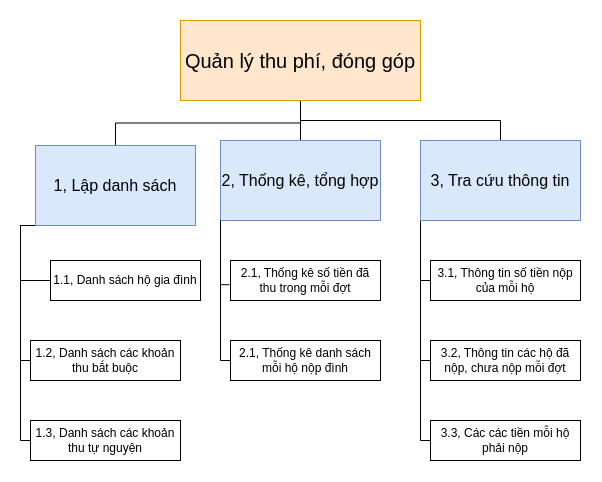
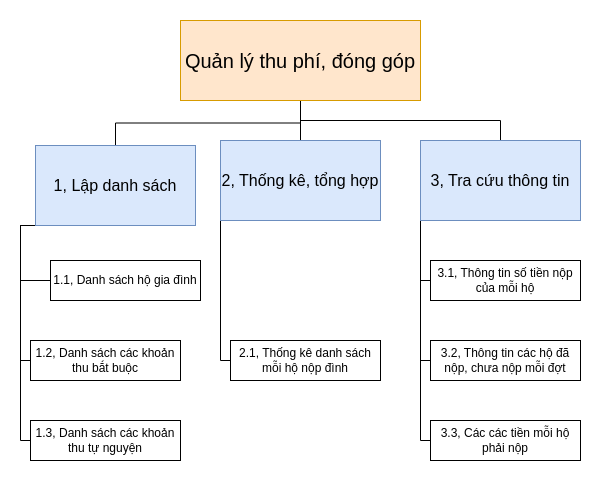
node "2.1, Thống kê số tiền đã thu trong mỗi đợt": removed
edge "2, Thống kê, tổng hợp" -- "2.1, Thống kê số tiền đã thu trong mỗi đợt": removed
